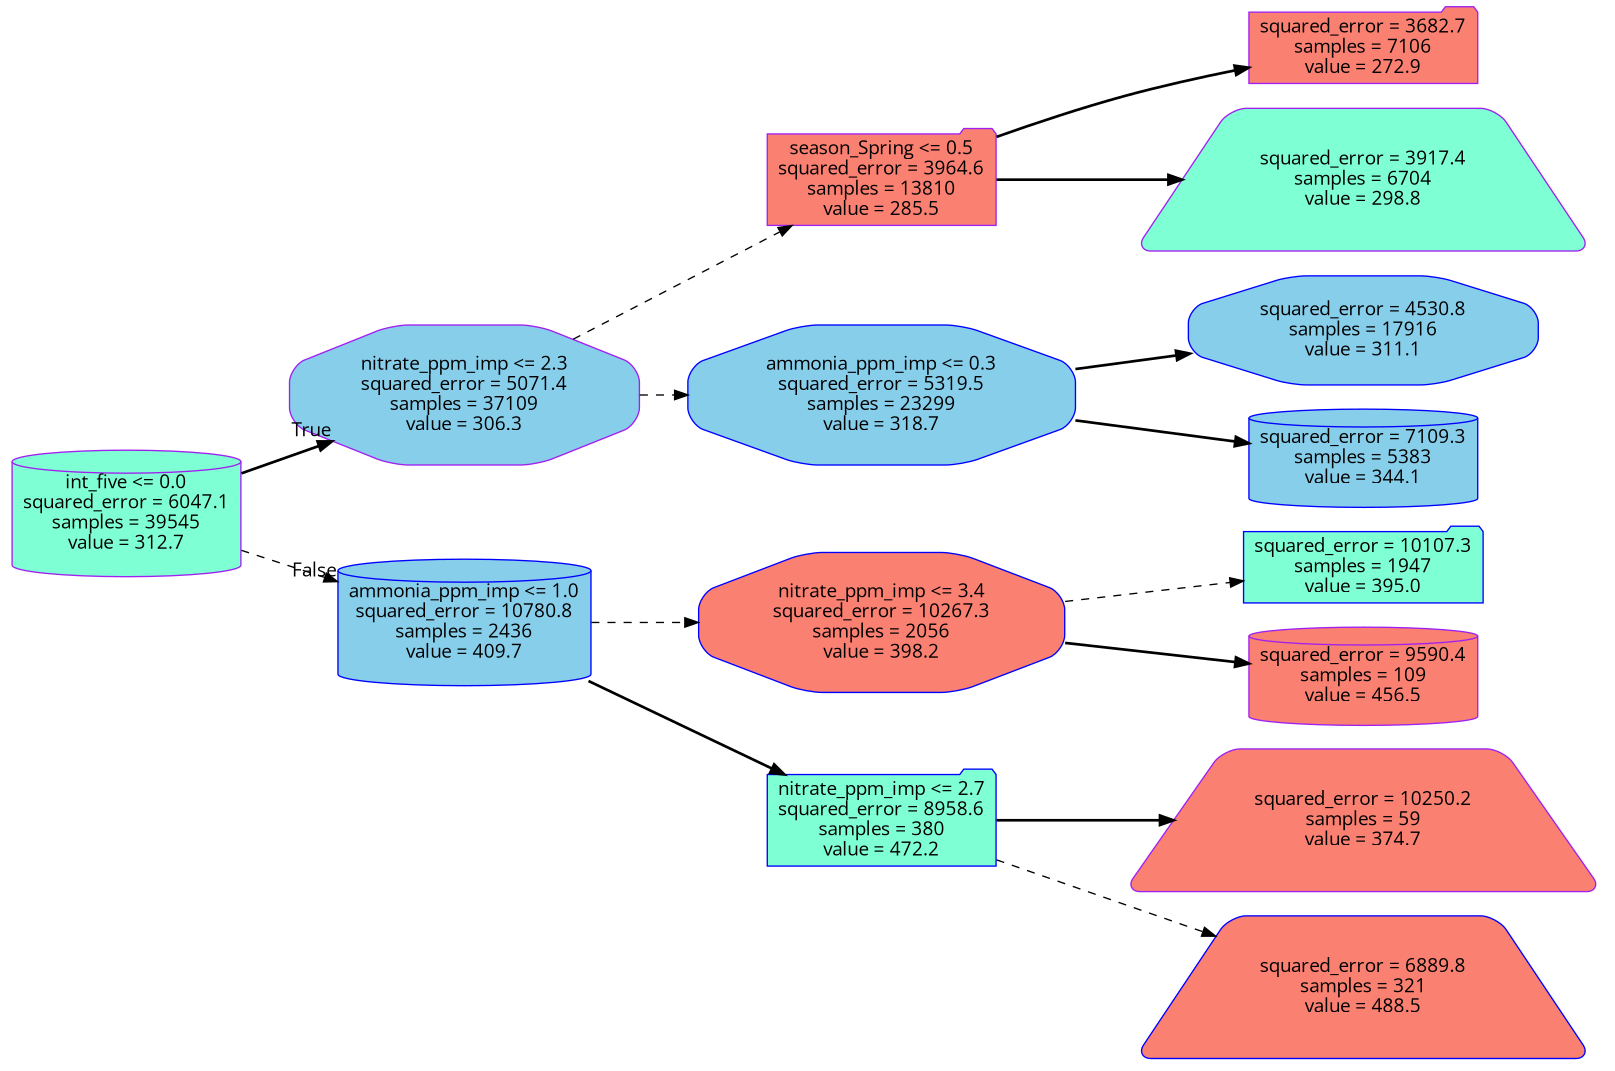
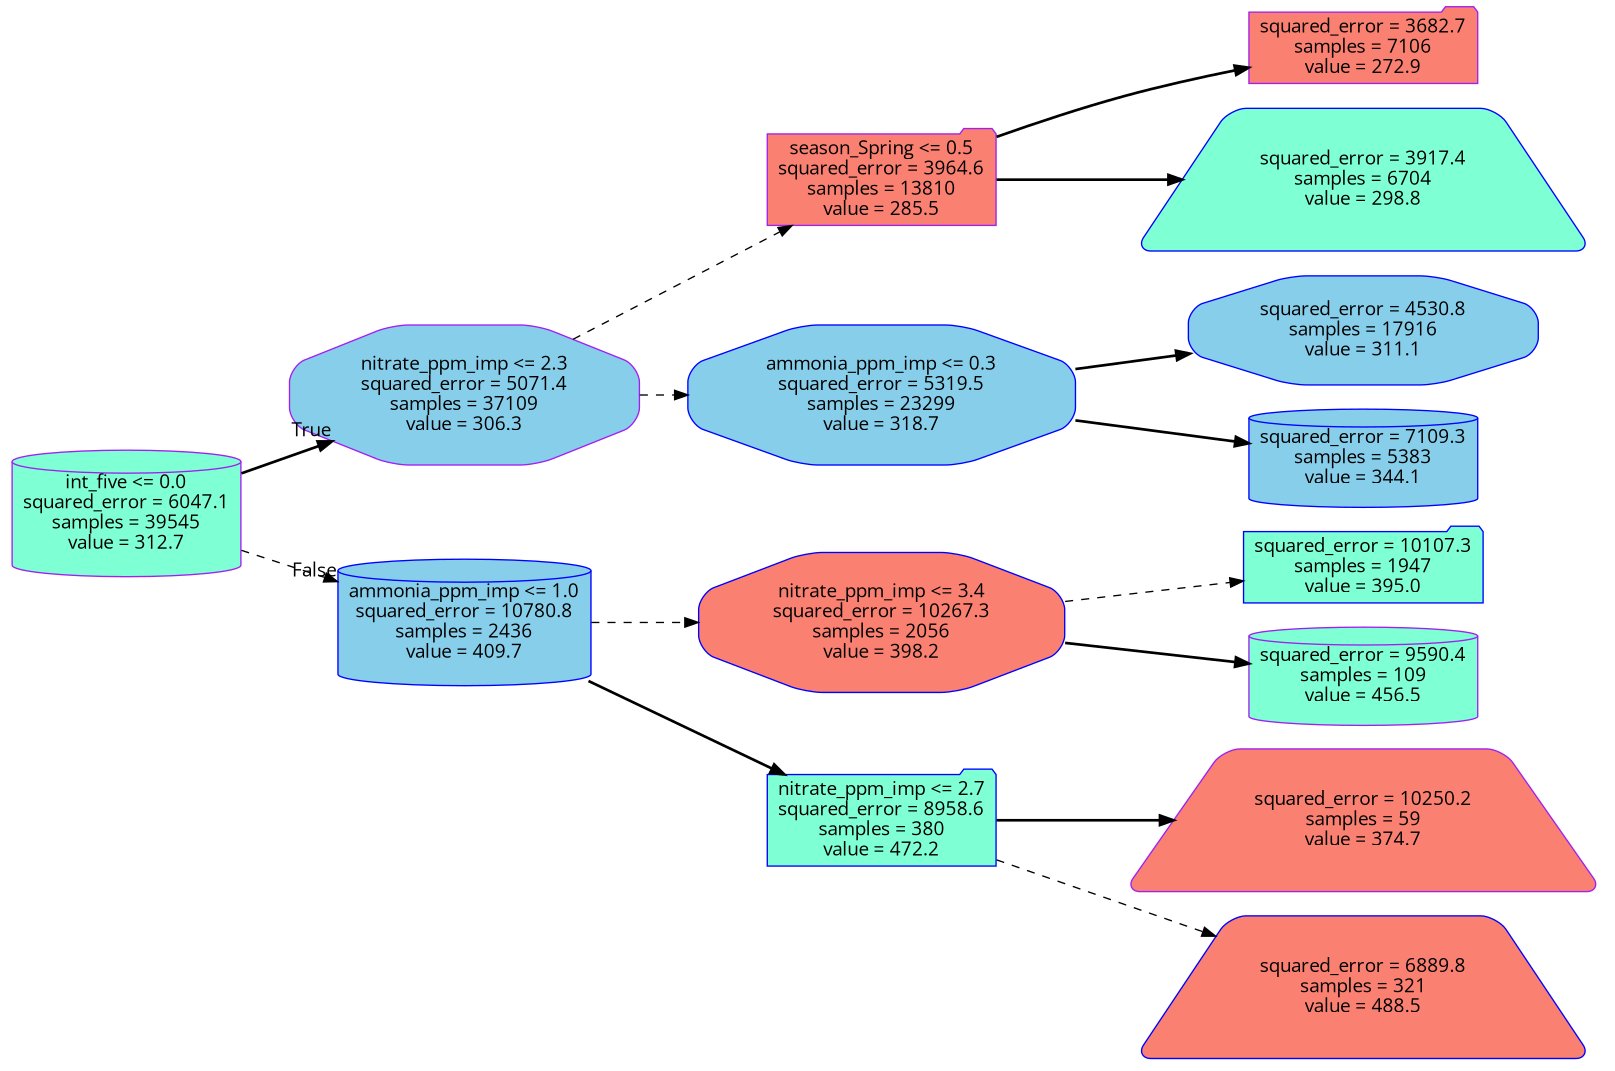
node "squared_error = 3917.4 samples = 6704 value = 298.8": color purple -> blue
node "squared_error = 9590.4 samples = 109 value = 456.5": fillcolor salmon -> aquamarine
